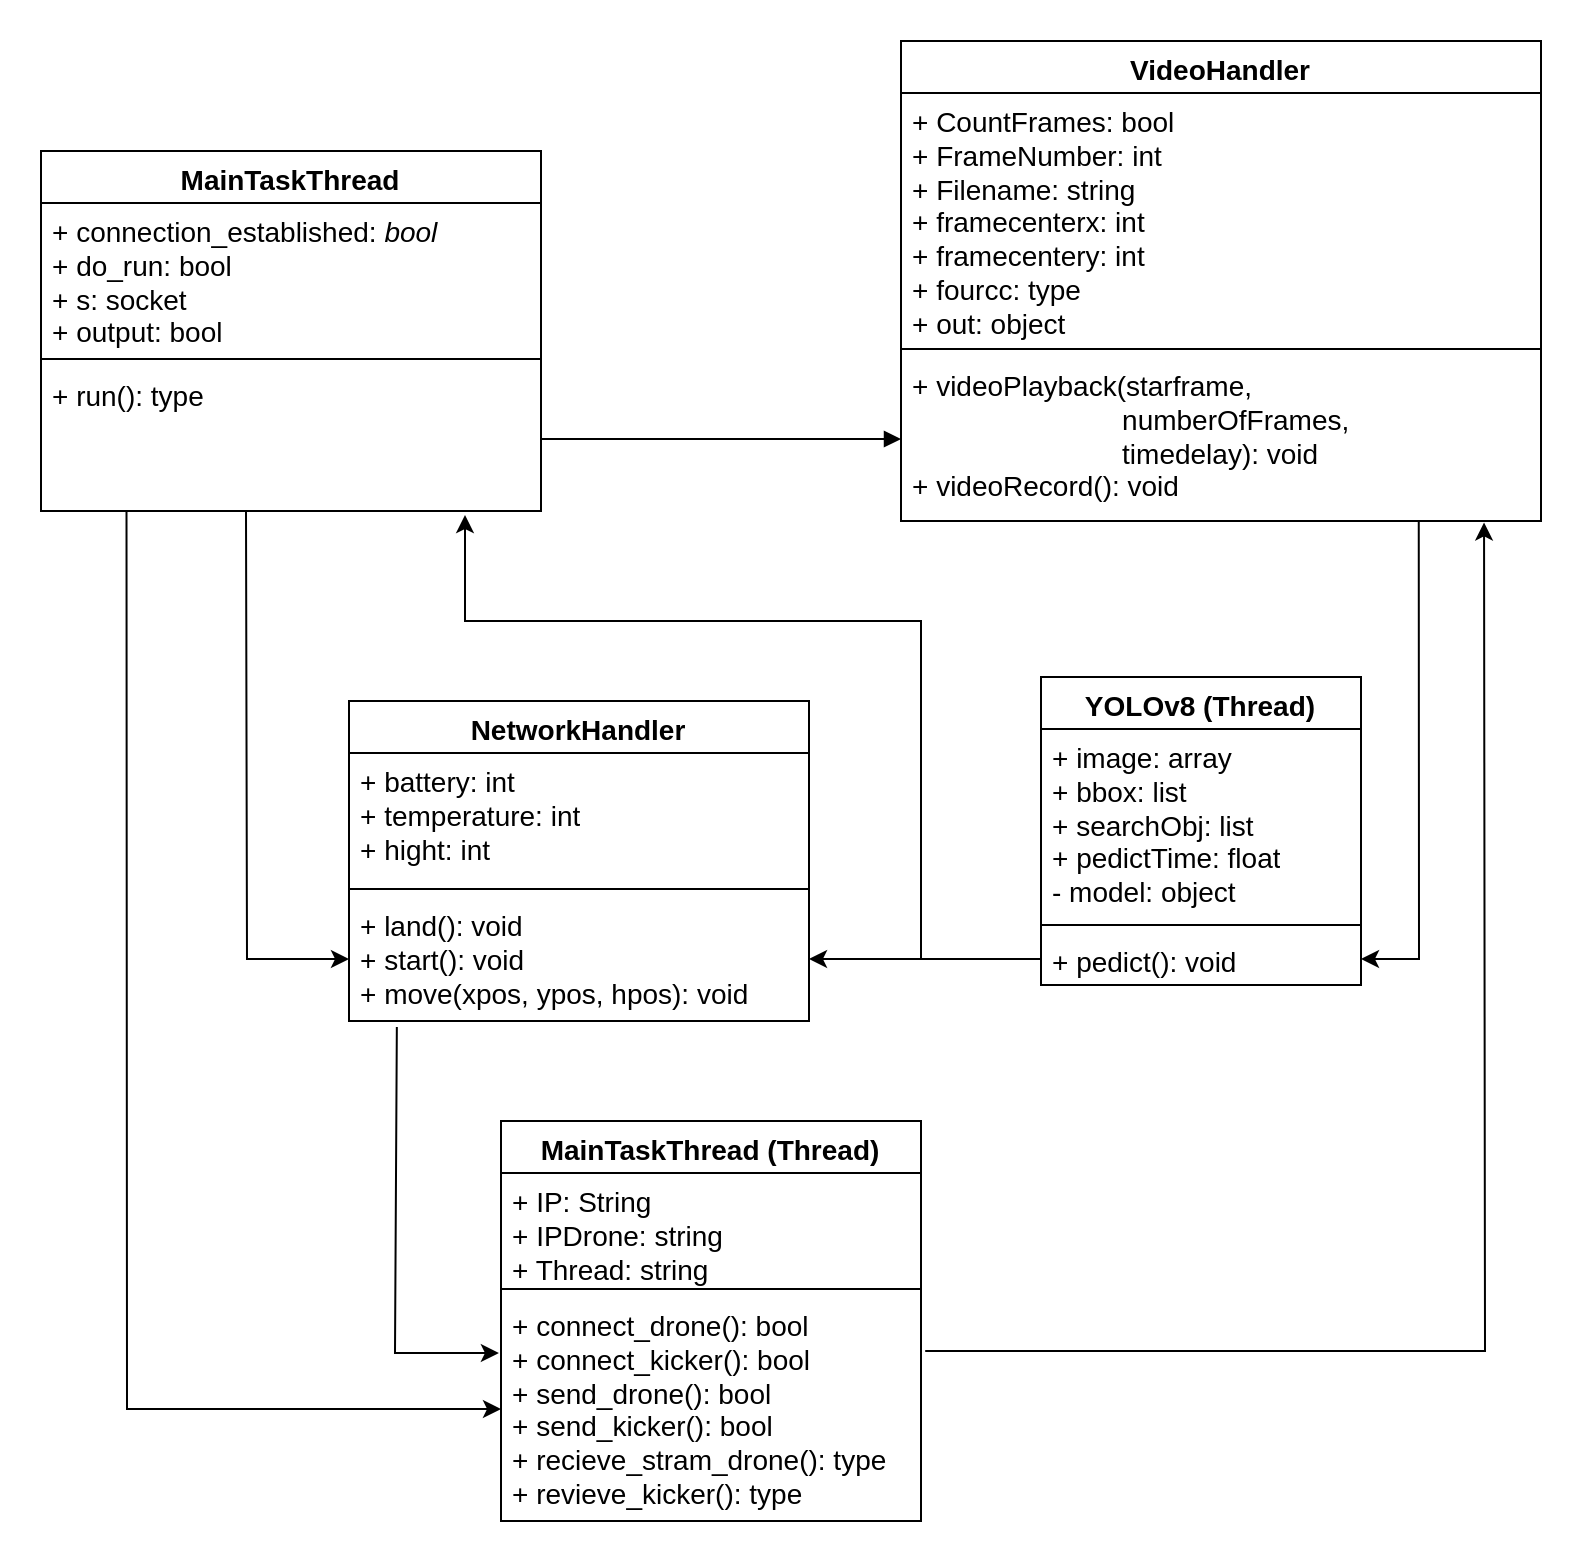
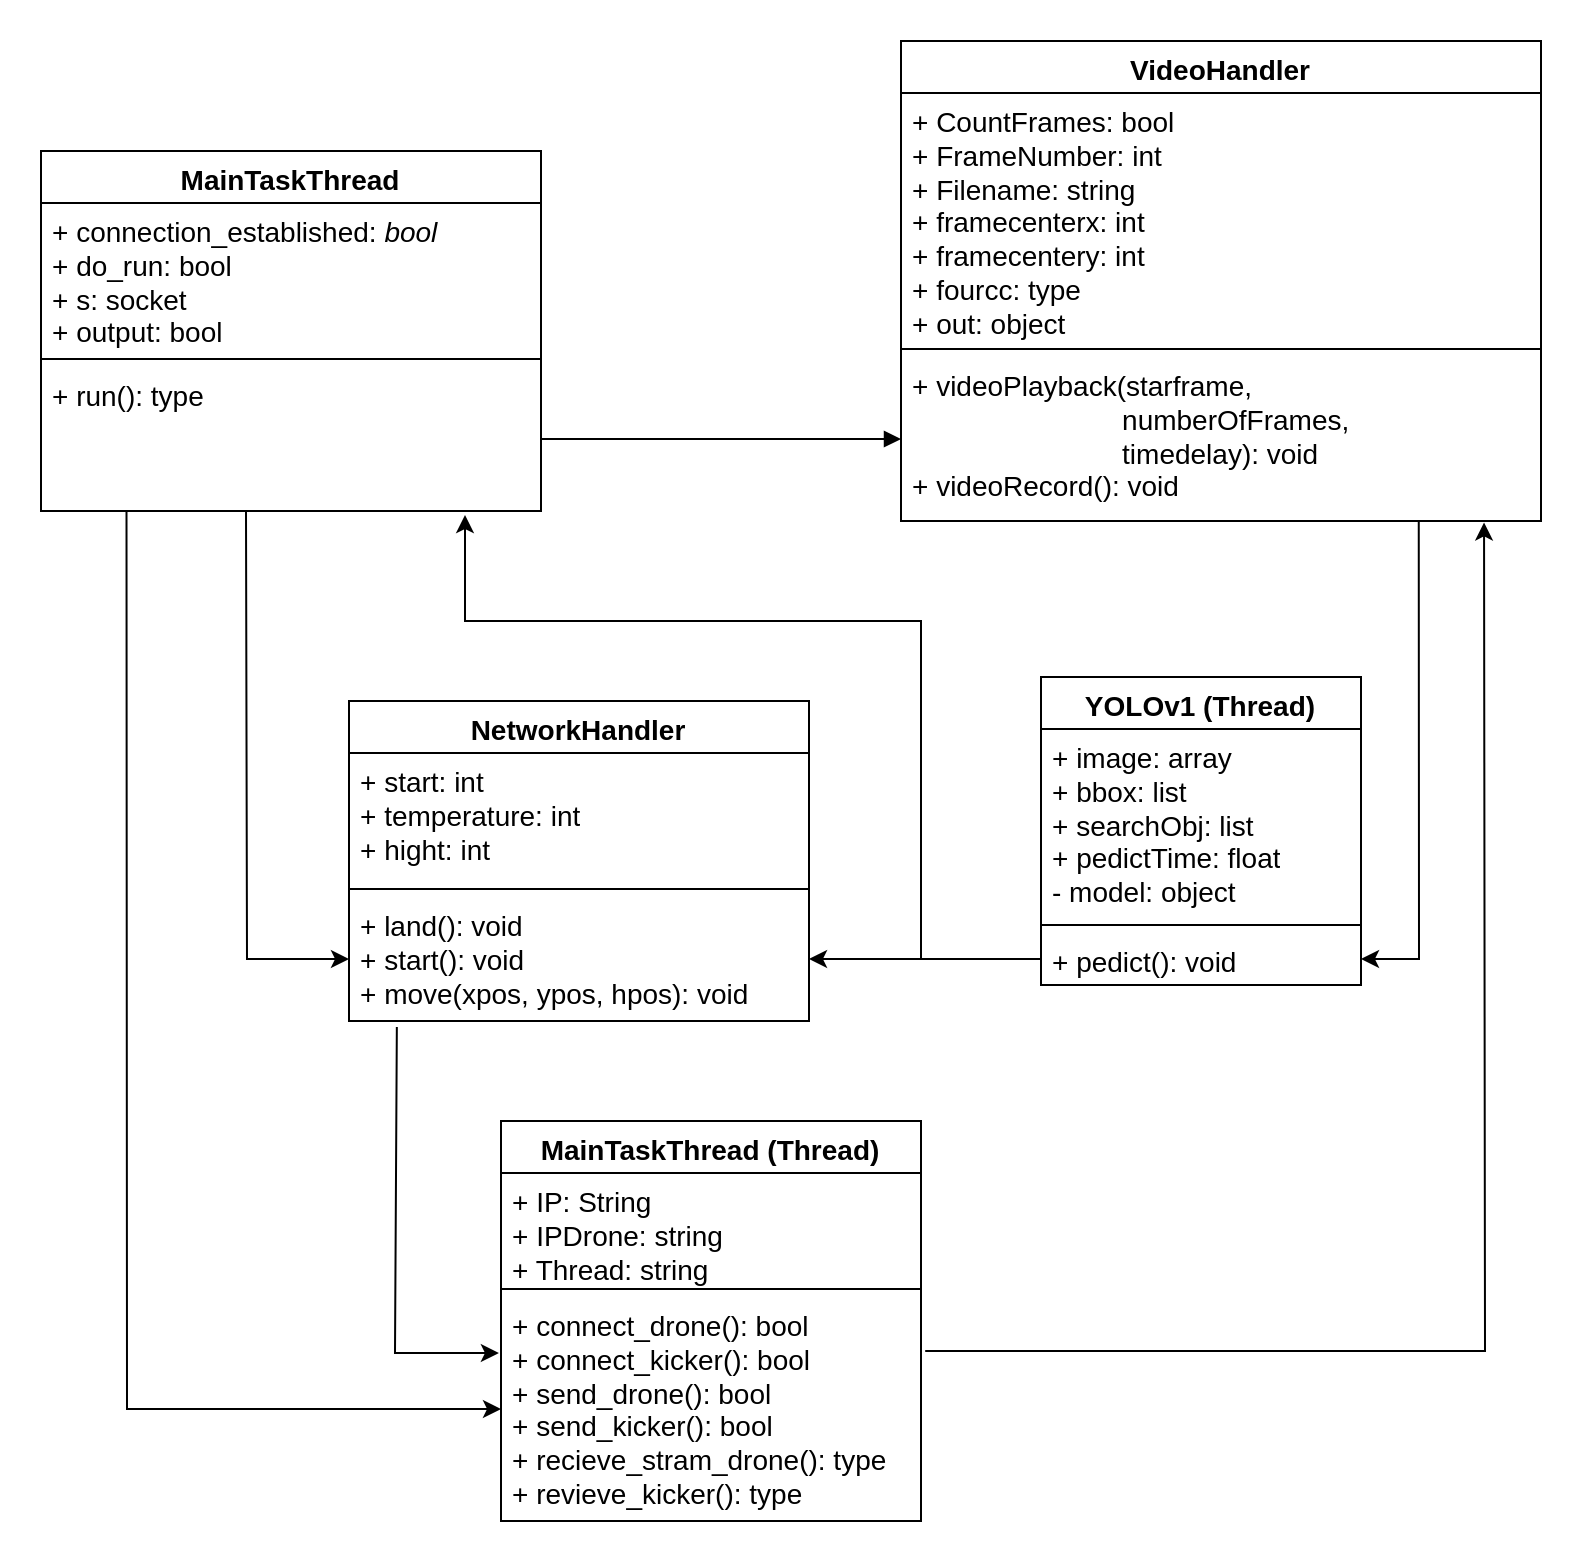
node "YOLOv8 (Thread)": label "YOLOv8 (Thread)" -> "YOLOv1 (Thread)"
node "+ battery: int + temperature: int + hight: int": label "+ battery: int + temperature: int + hight: int" -> "+ start: int + temperature: int + hight: int"
